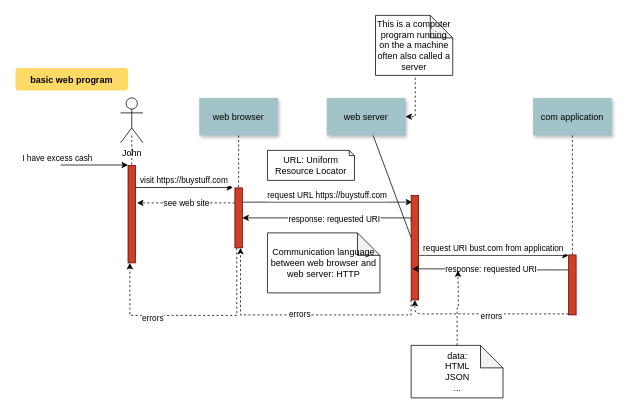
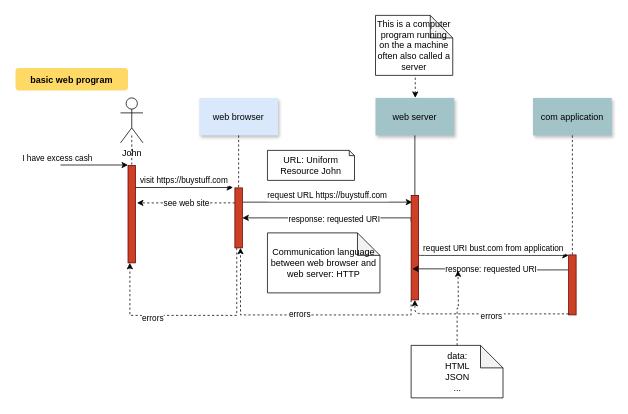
node "web browser": fillcolor #a2c4c9 -> #dae8fc
node "web server": moved (366, 117) -> (415, 117)
node "URL: Uniform Resource Locator": label "URL: Uniform Resource Locator" -> "URL: Uniform Resource John"
